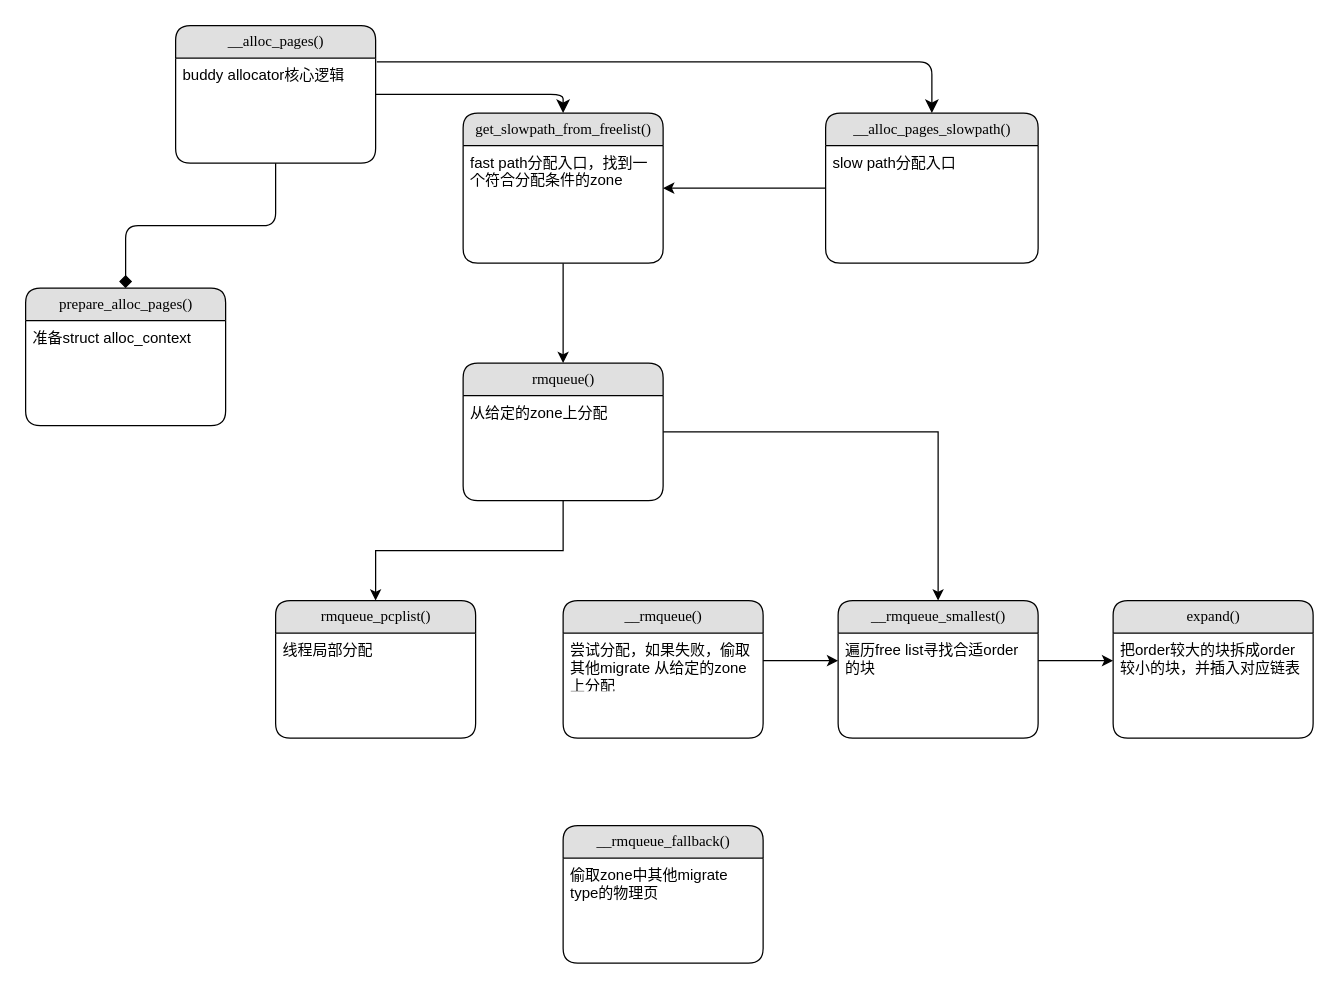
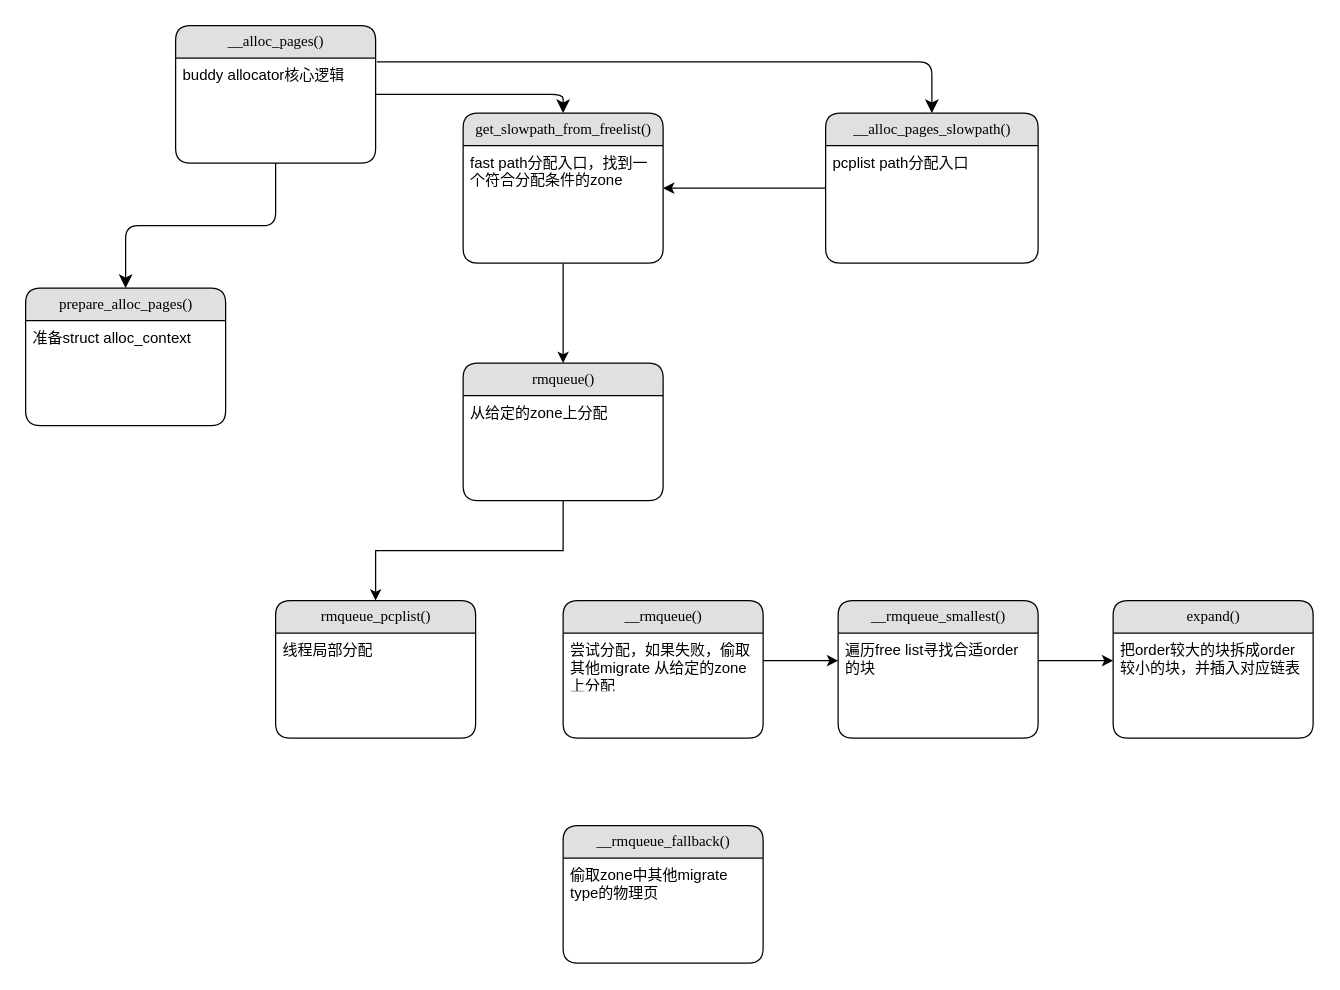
node "slow path分配入口": label "slow path分配入口" -> "pcplist path分配入口"
edge "__alloc_pages()" -> "prepare_alloc_pages()": arrowhead diamond -> classic
edge "rmqueue()" -> "__rmqueue_smallest()": removed
